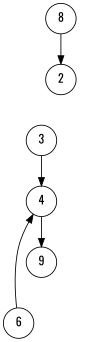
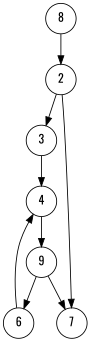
edge "2" -> "3": added
edge "9" -> "6": added
node "7": added
